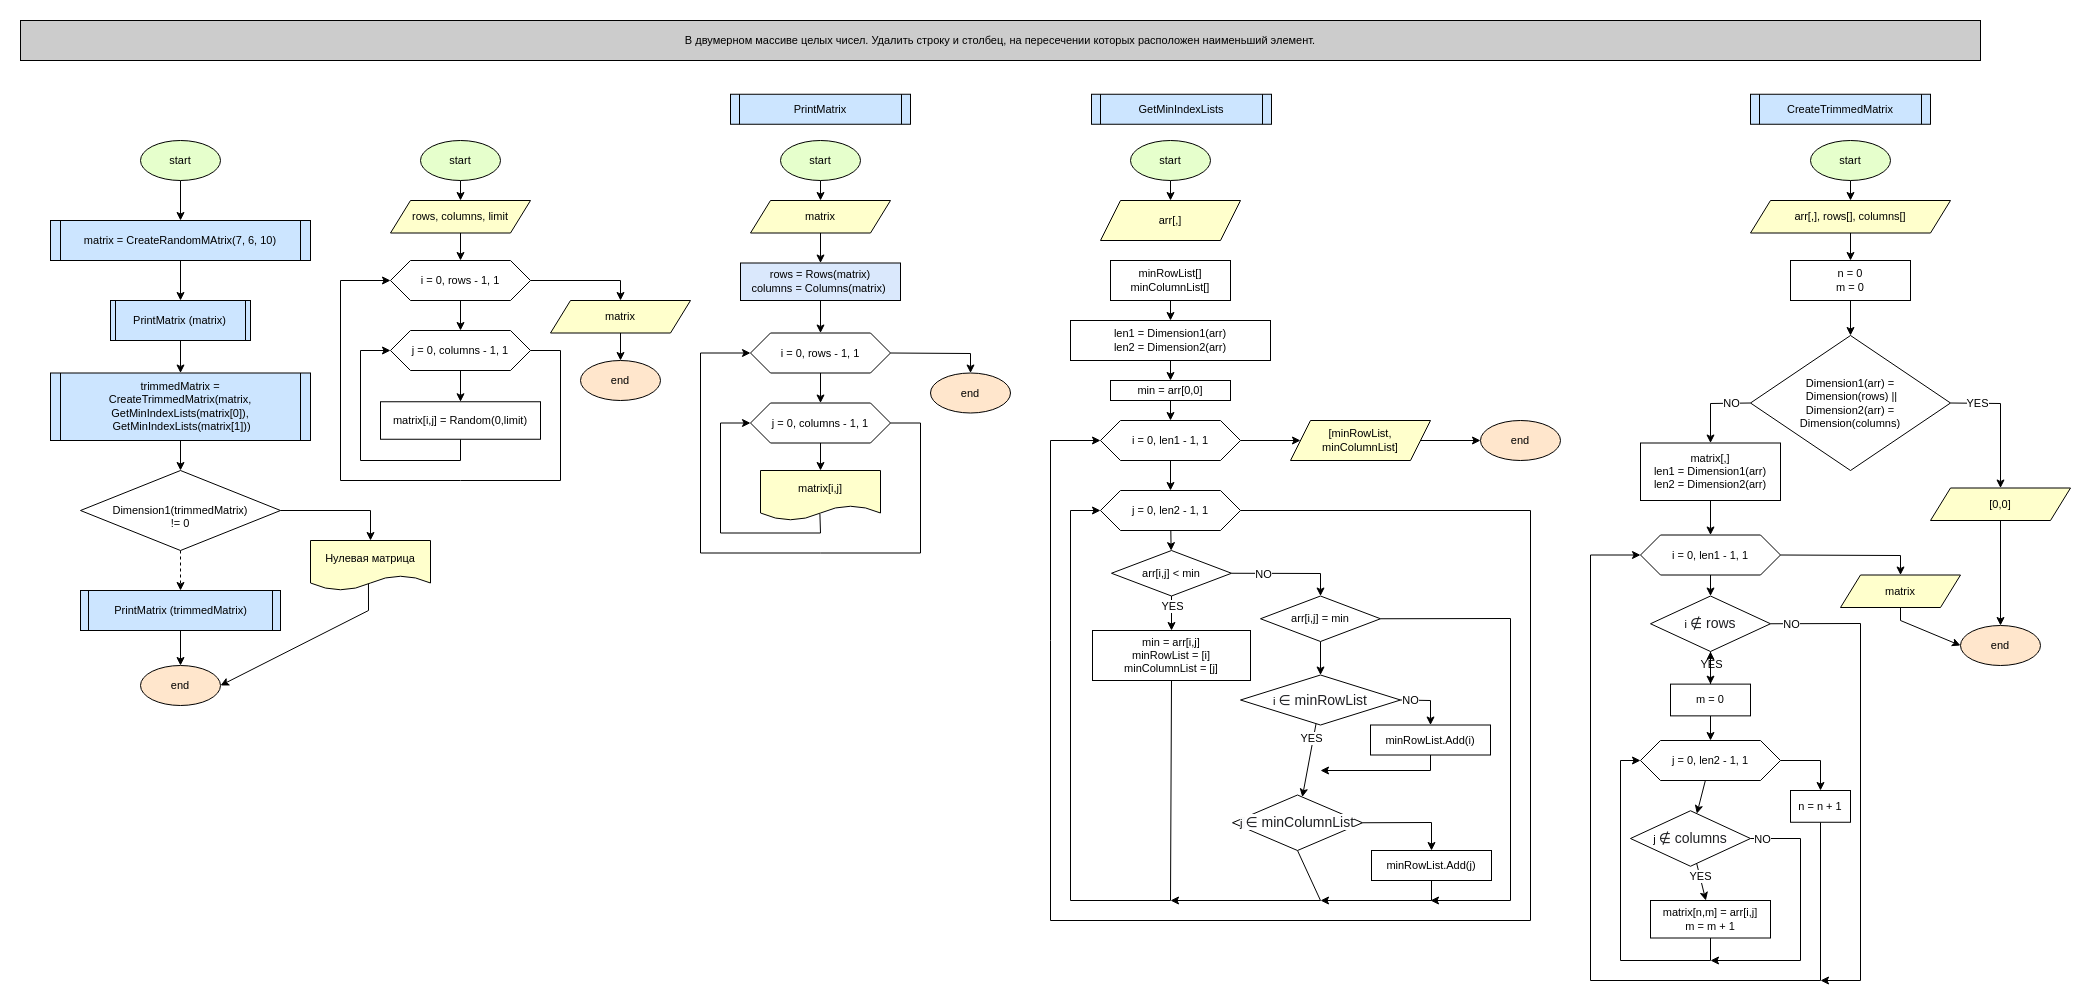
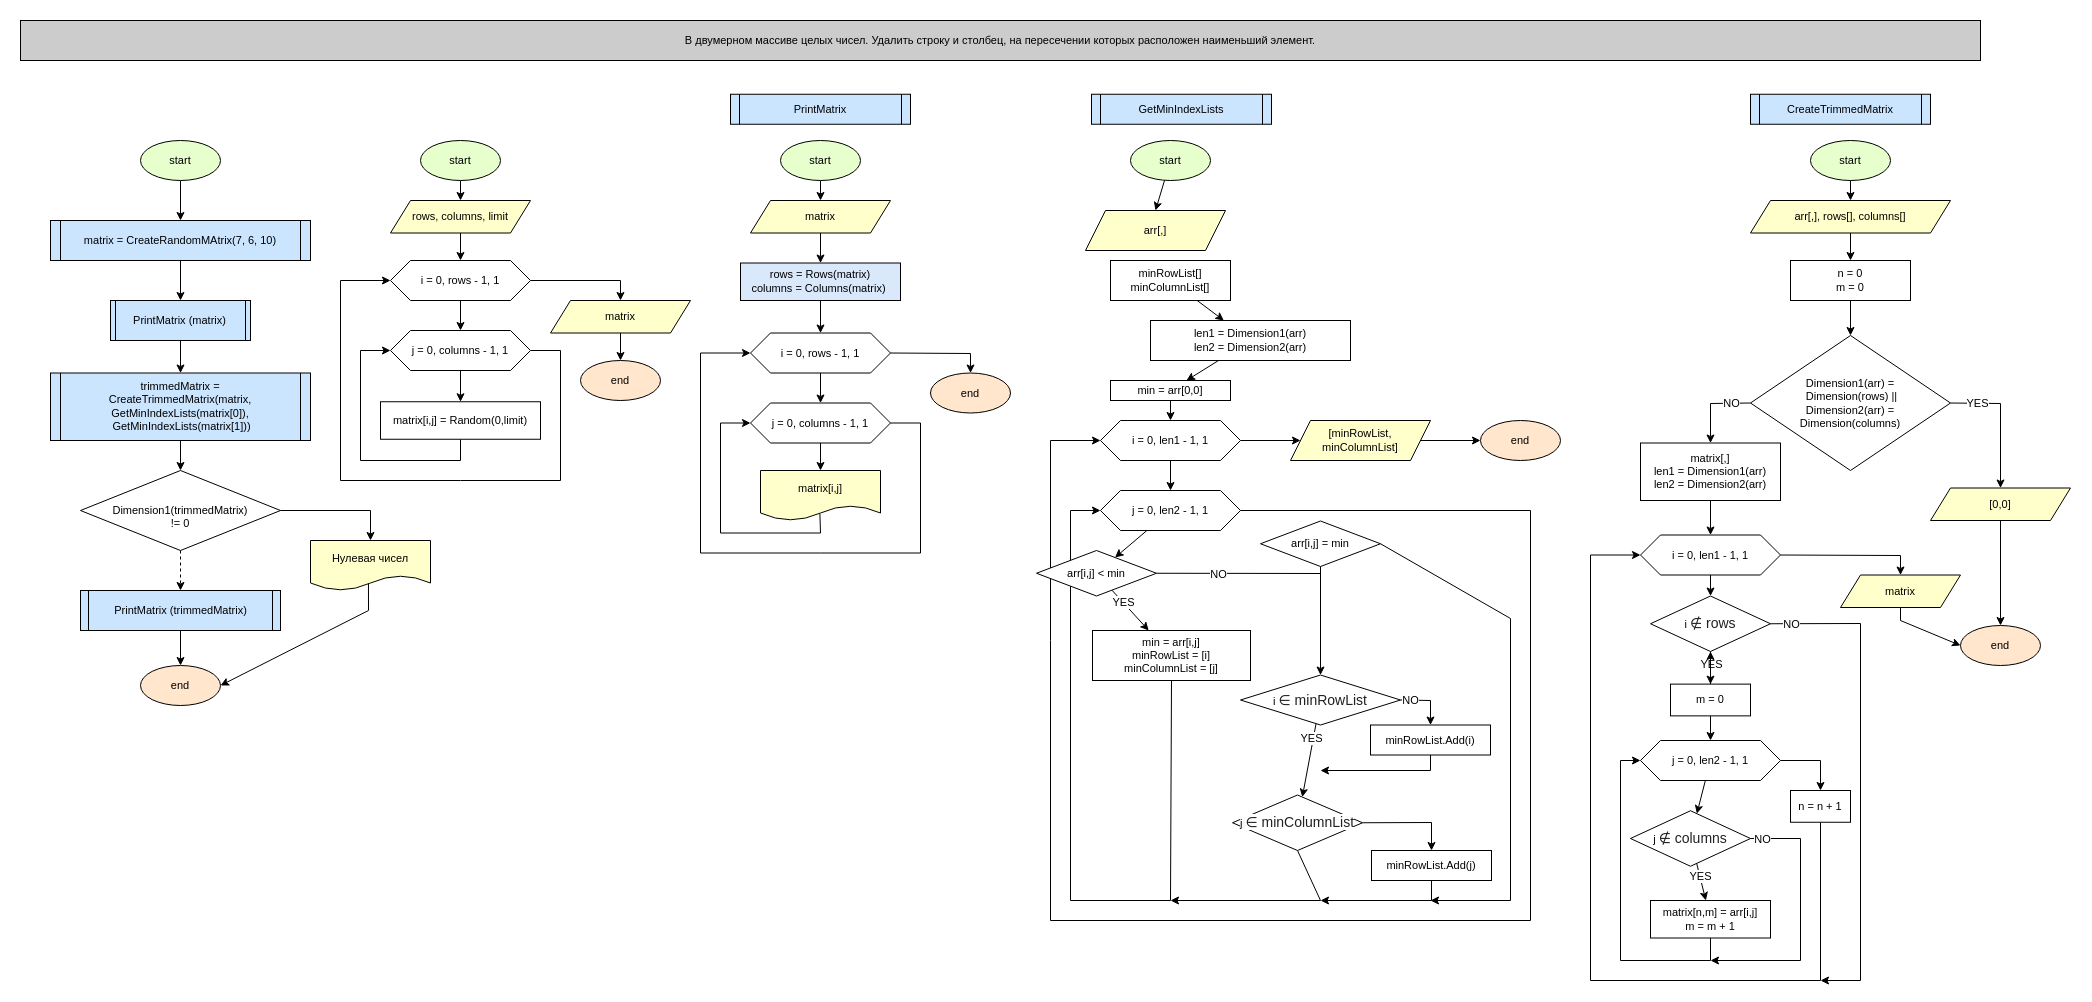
node "arr[,]": moved (1171, 221) -> (1156, 231)
node "len1 = Dimension1(arr) len2 = Dimension2(arr)": moved (1171, 341) -> (1251, 341)
node "Нулевая матрица": label "Нулевая матрица" -> "Нулевая чисел"
node "arr[i,j] < min": moved (1172, 573) -> (1097, 573)
node "arr[i,j] = min": moved (1321, 619) -> (1321, 544)
